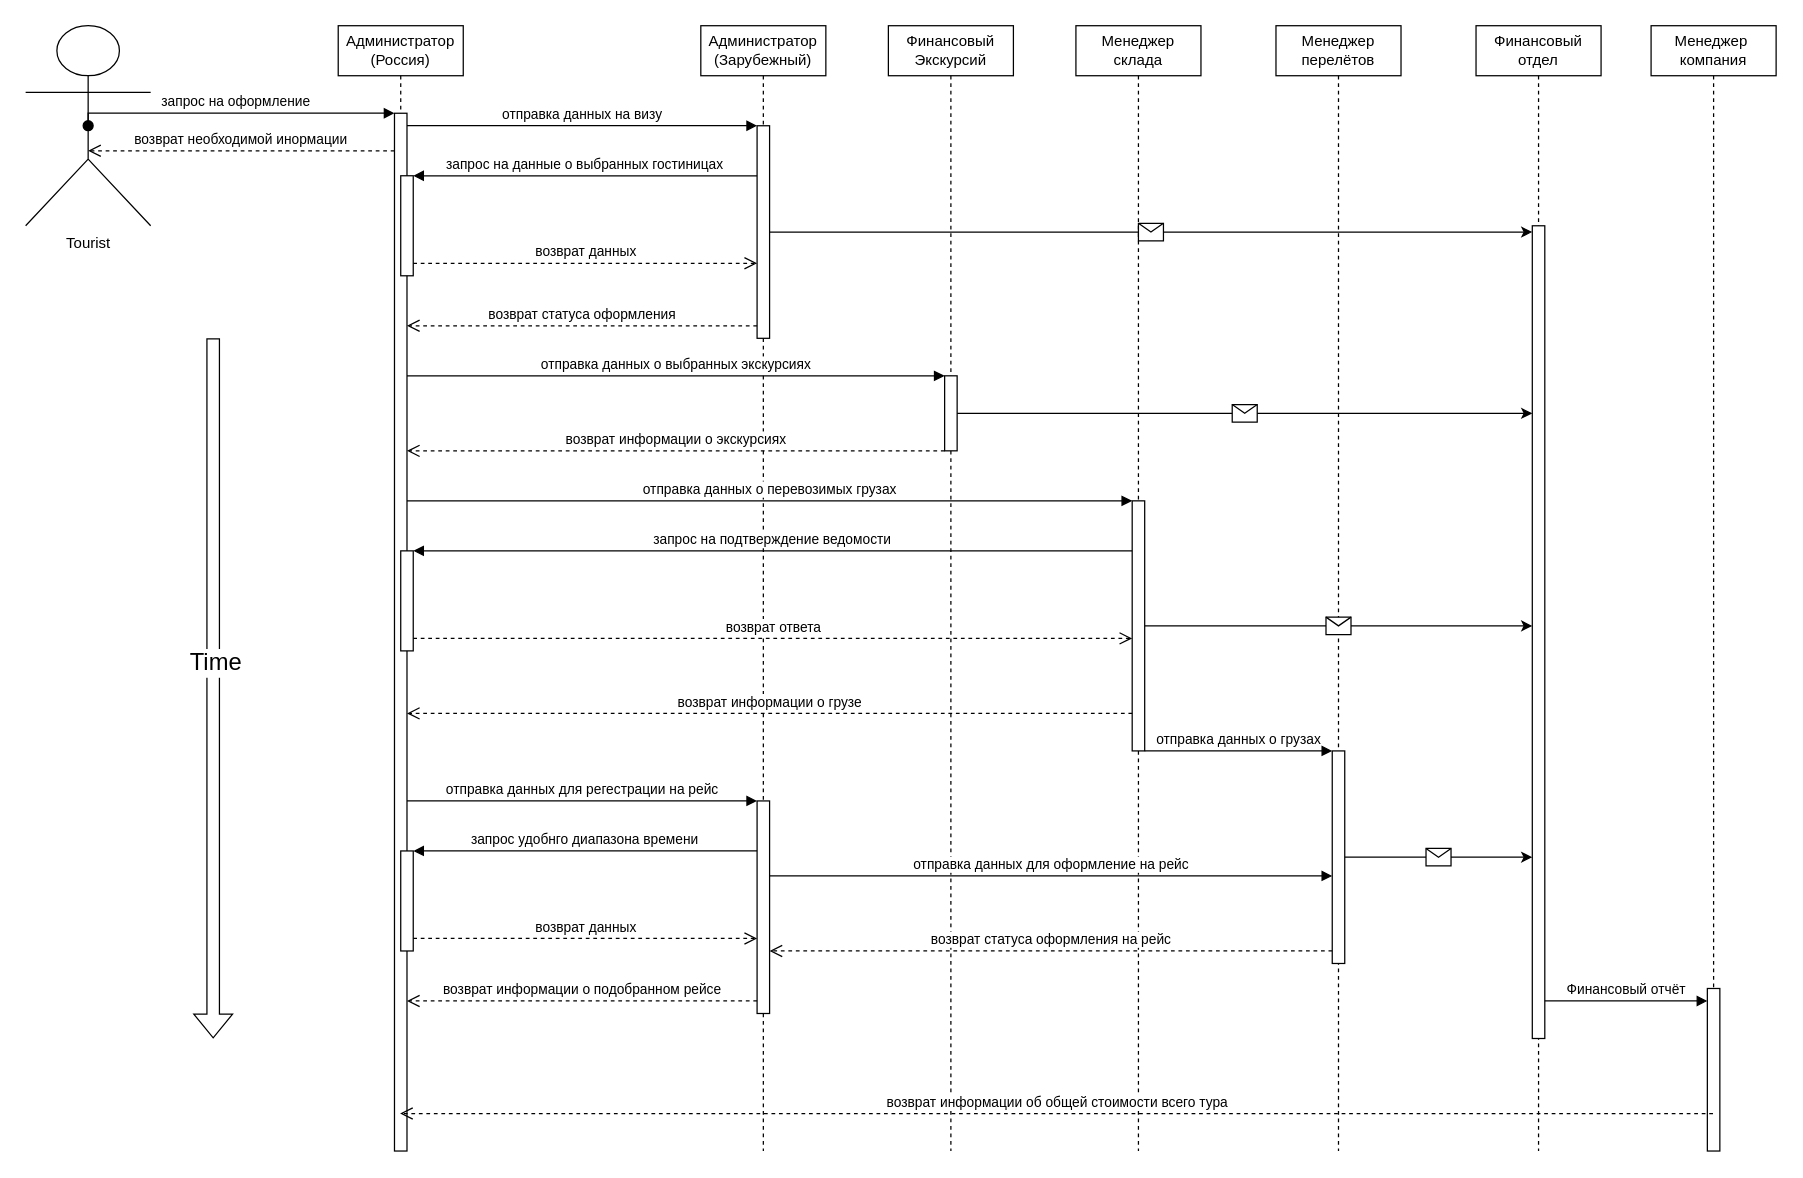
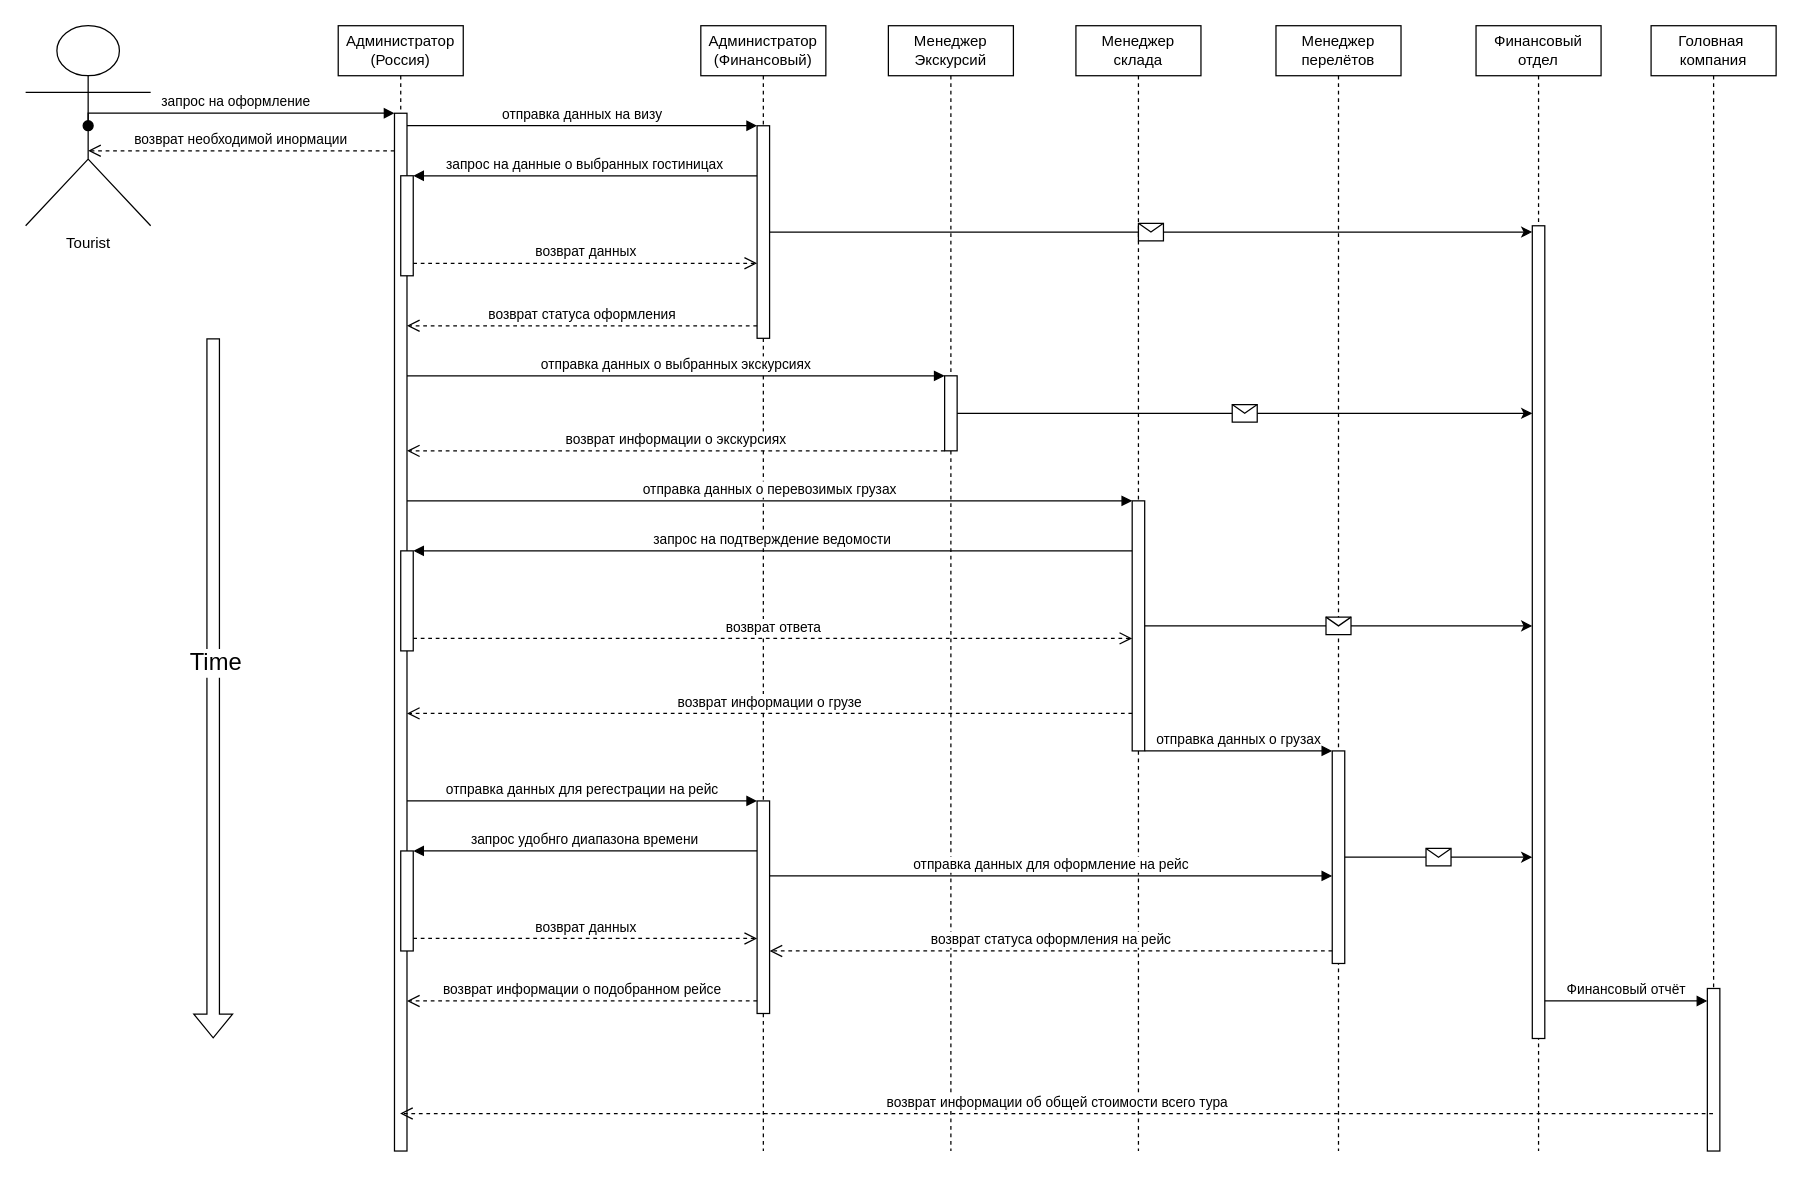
node "Администратор (Зарубежный)": label "Администратор (Зарубежный)" -> "Администратор (Финансовый)"
node "Финансовый Экскурсий": label "Финансовый Экскурсий" -> "Менеджер Экскурсий"
node "Менеджер компания": label "Менеджер компания" -> "Головная компания"
